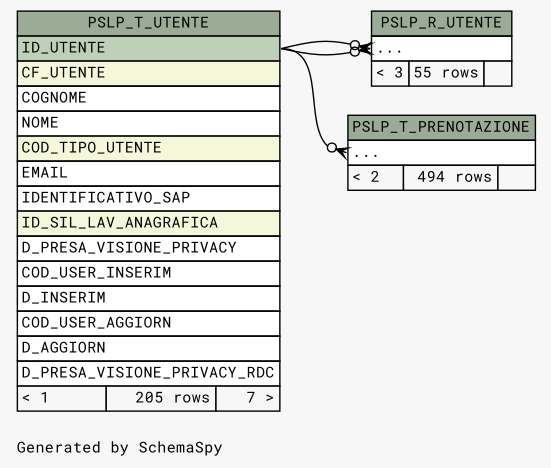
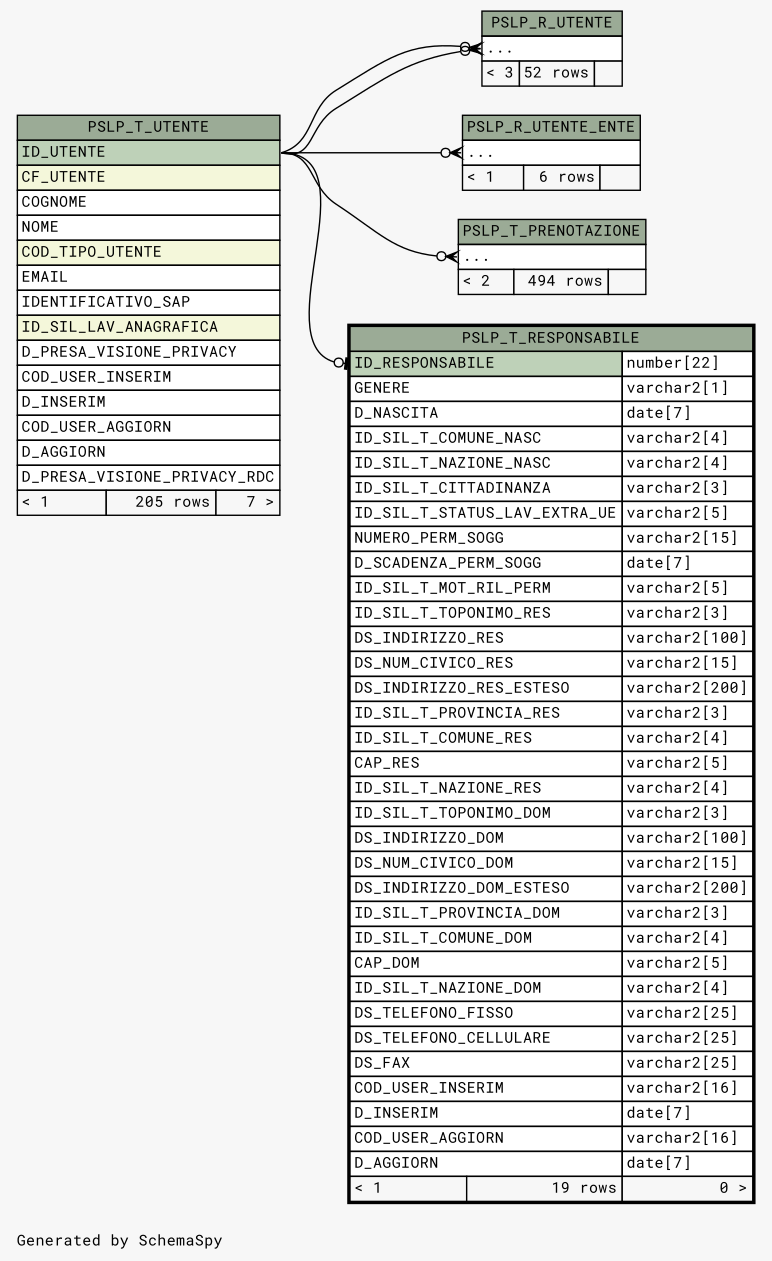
node "PSLP_R_UTENTE": text "55 rows" -> "52 rows"
node "PSLP_R_UTENTE_ENTE": added
node "PSLP_T_RESPONSABILE": added
